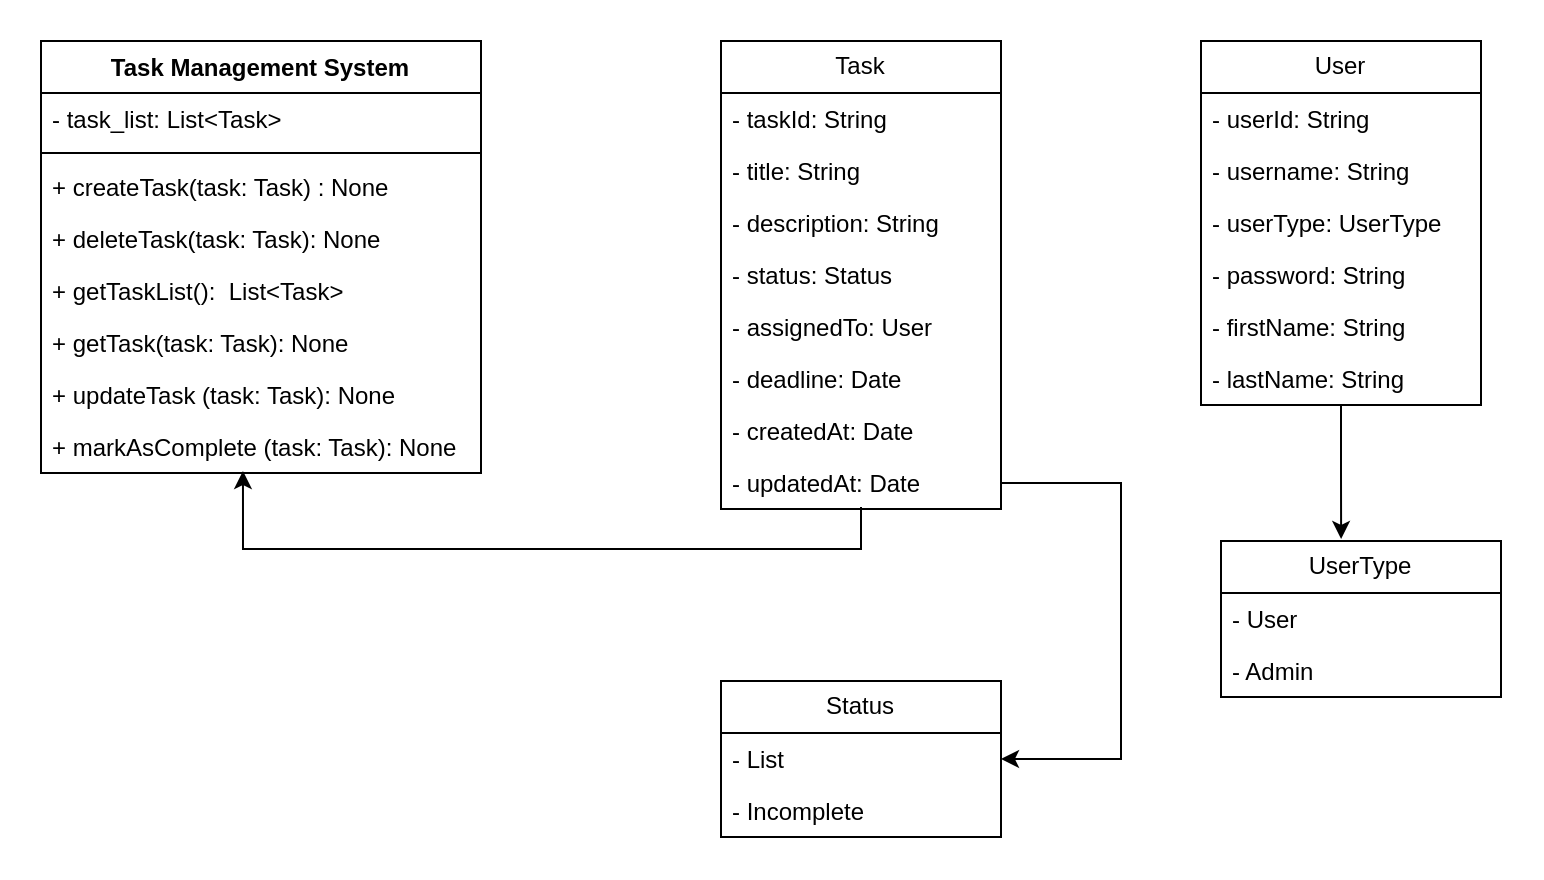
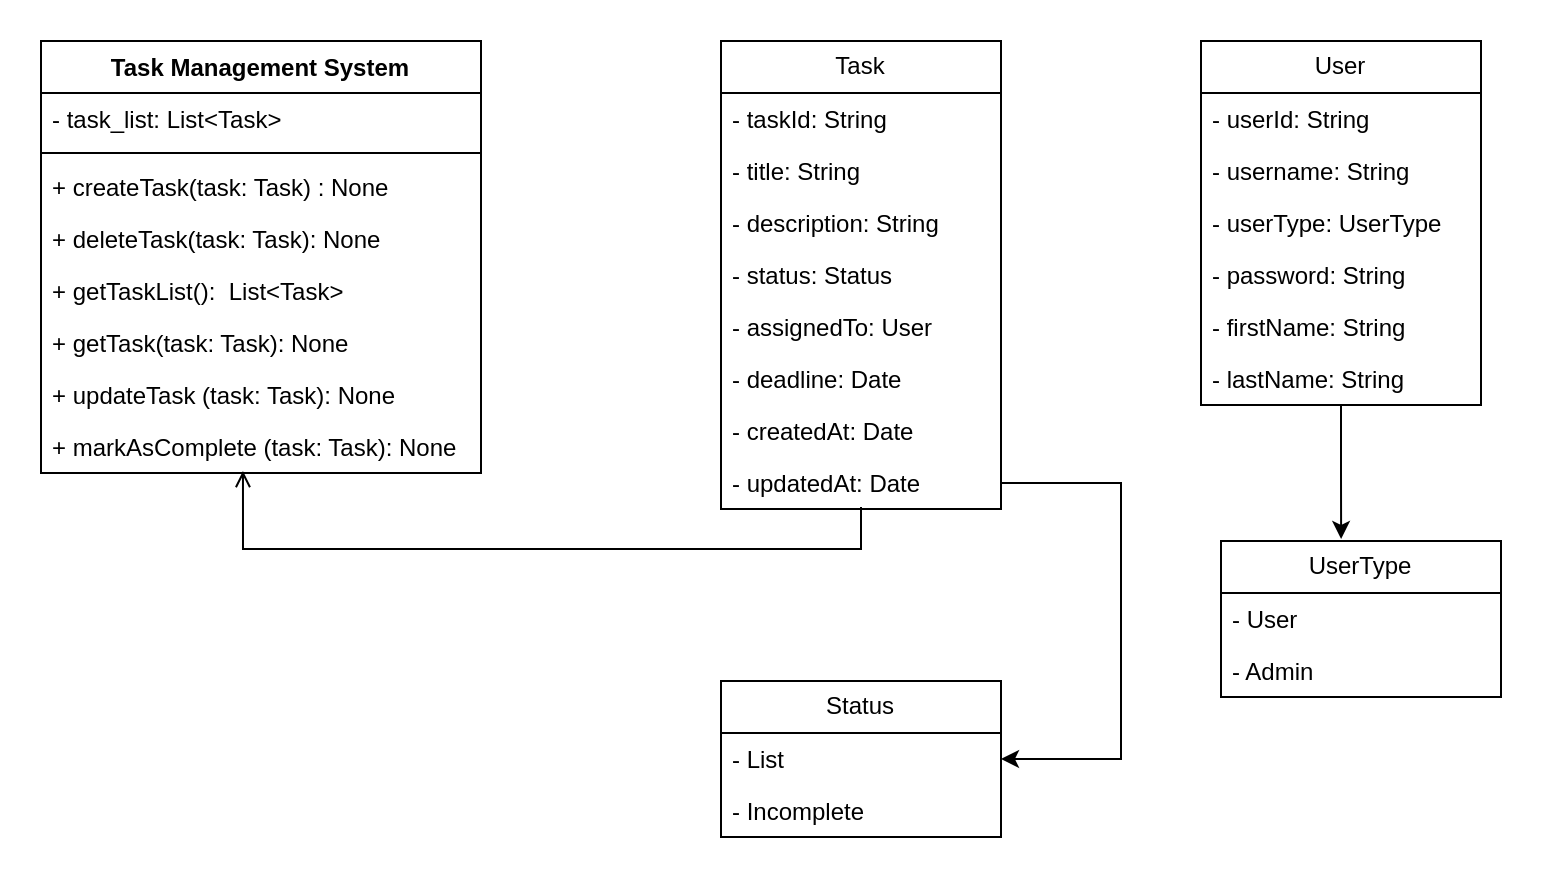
edge "- updatedAt: Date" -> "+ markAsComplete (task: Task): None": arrowhead classic -> open
